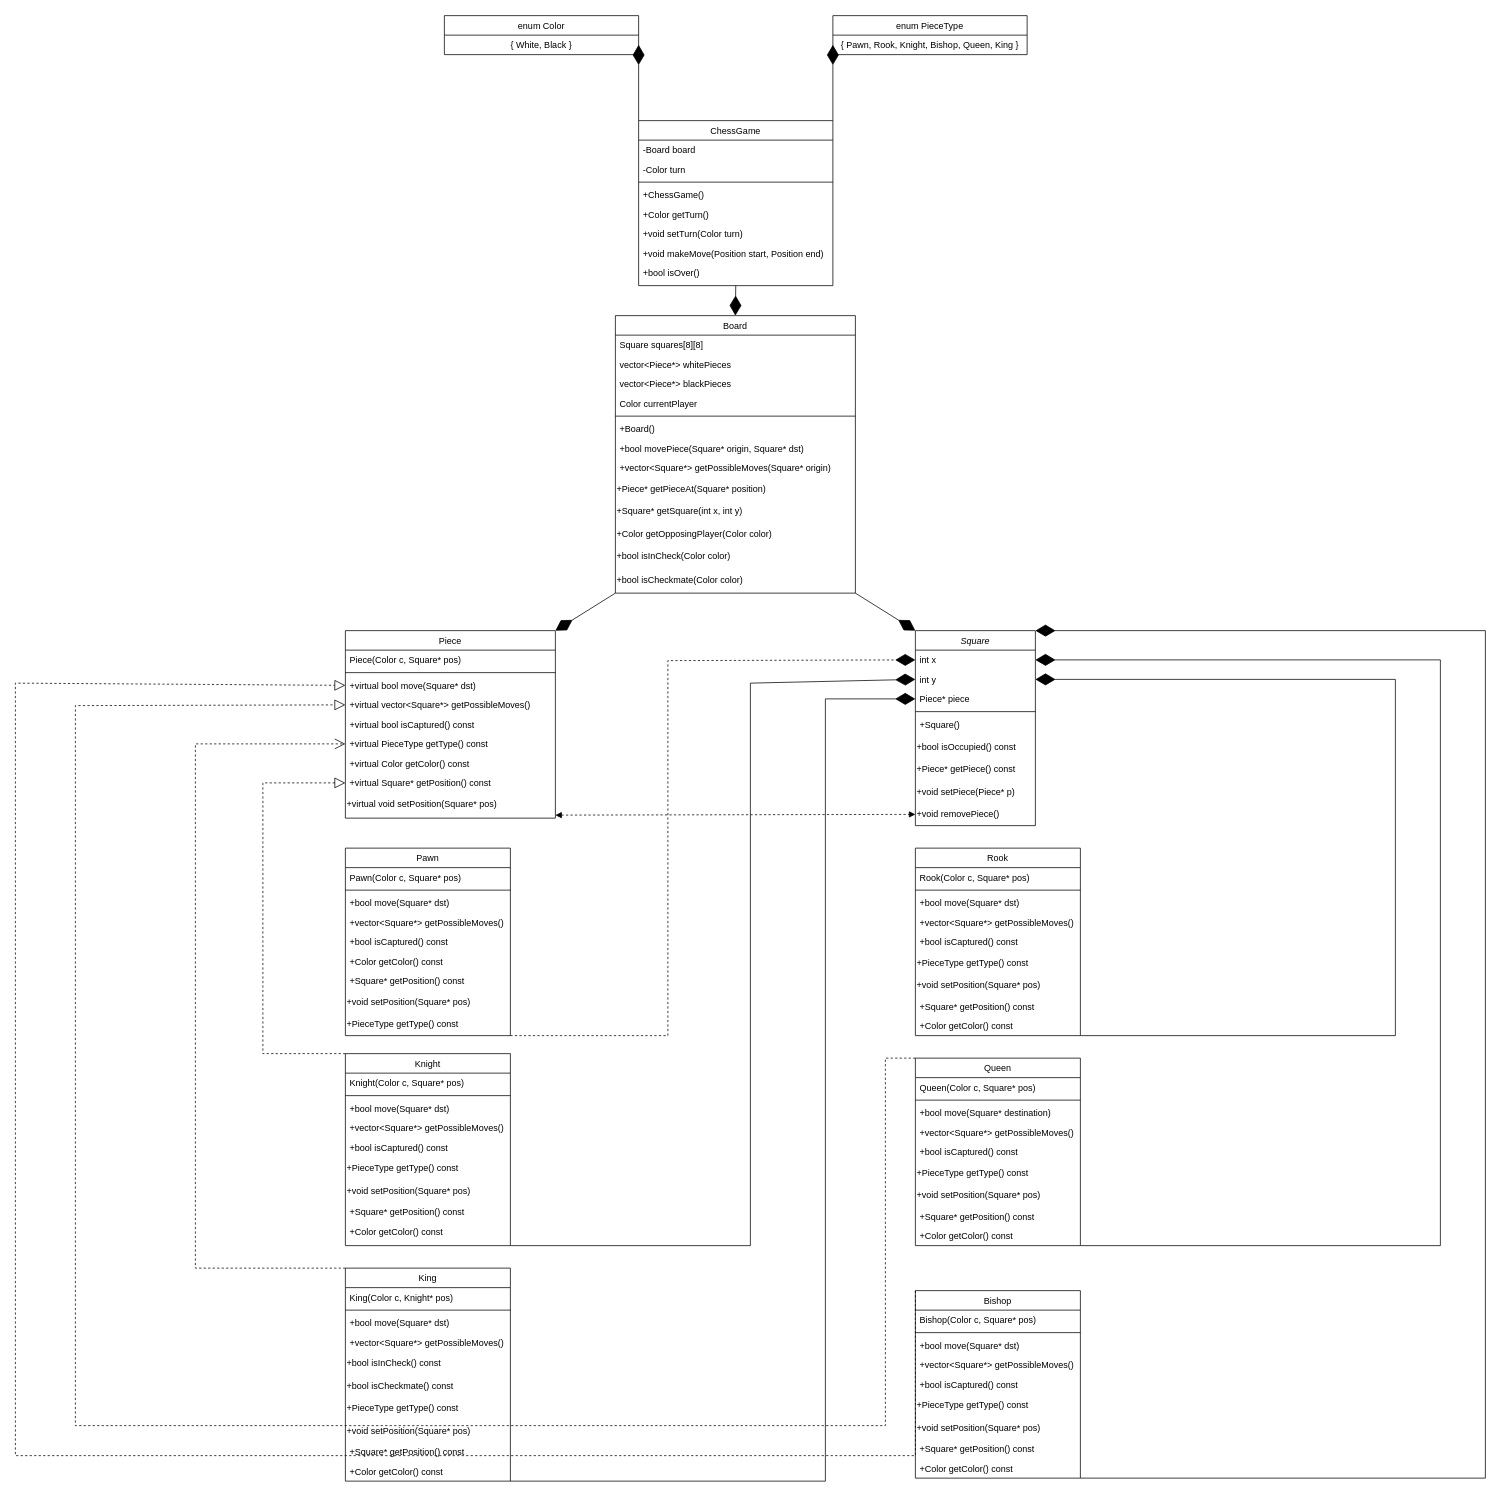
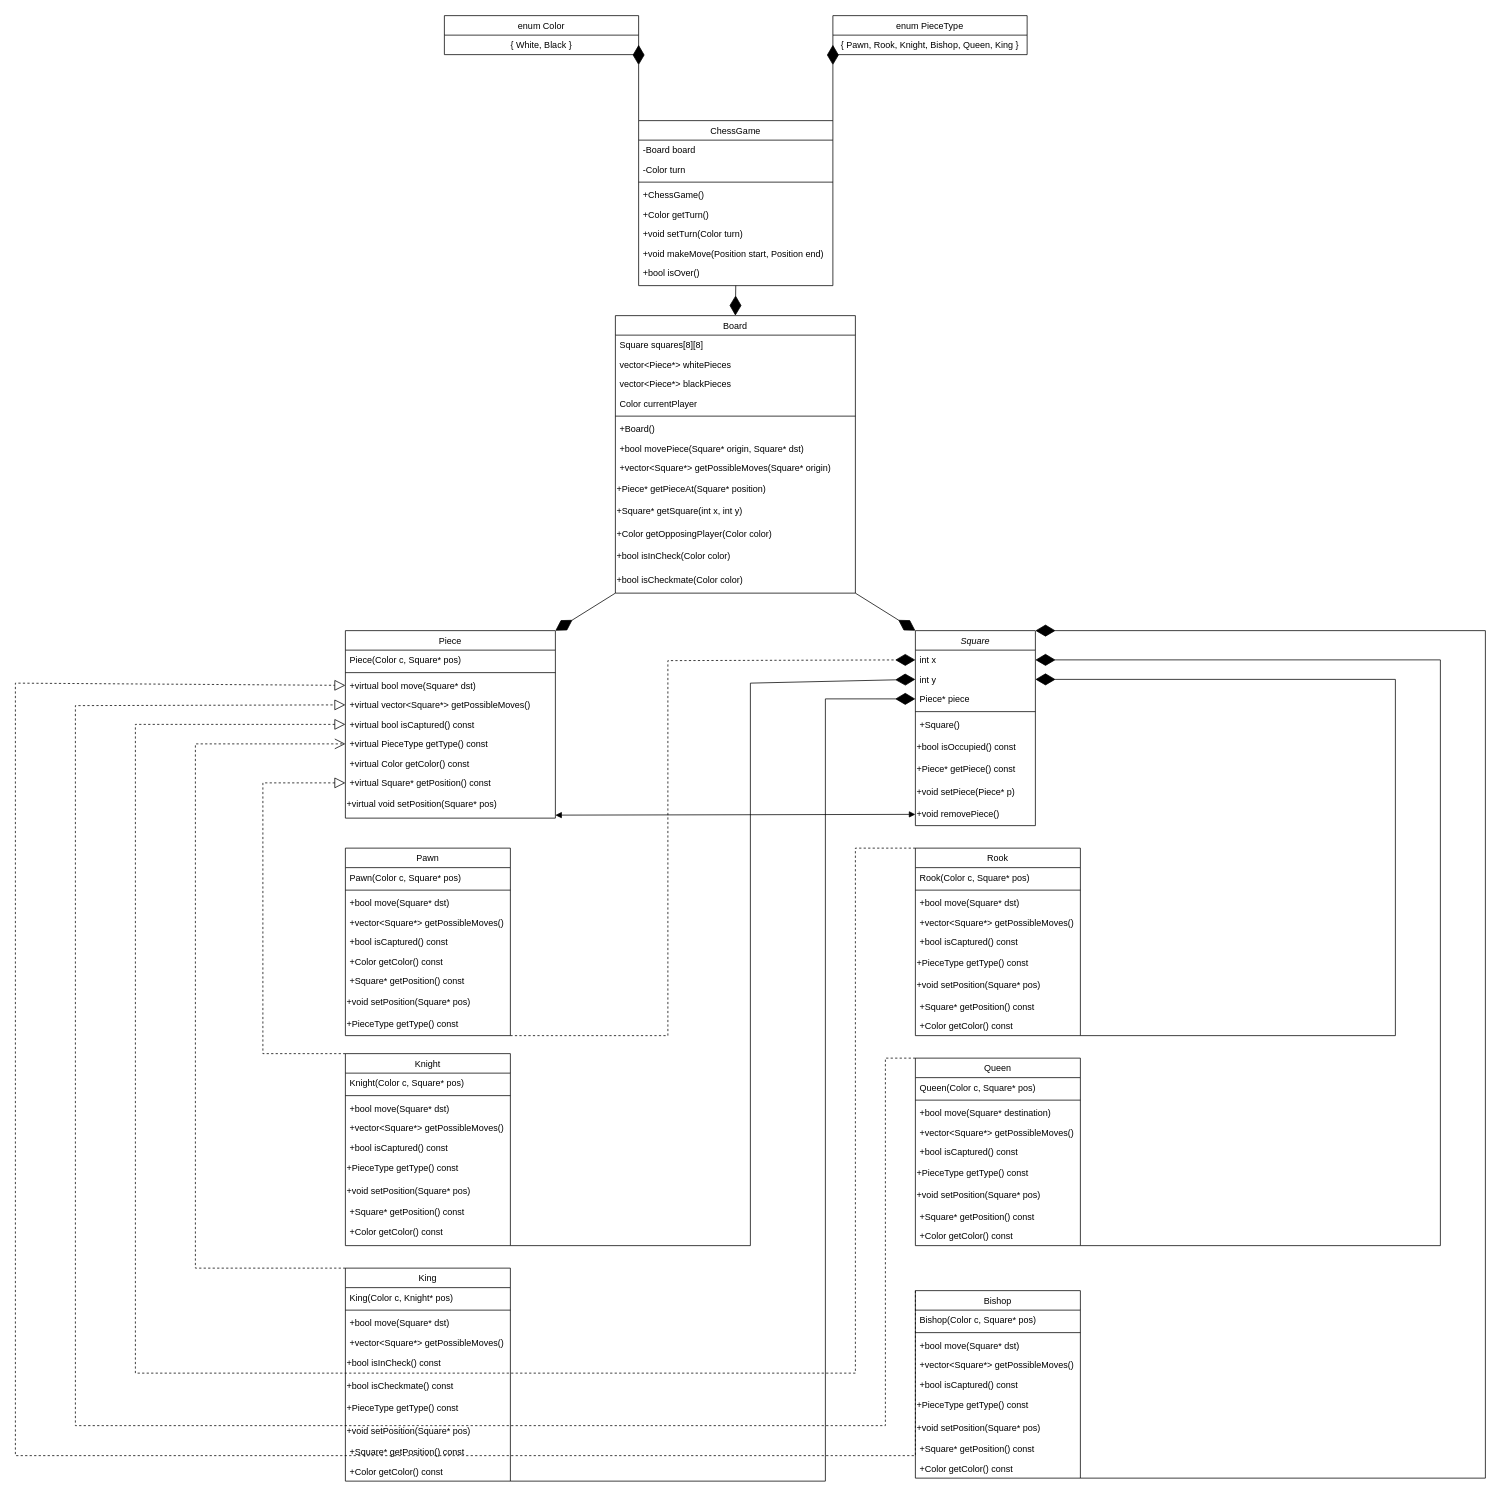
edge "+virtual void setPosition(Square* pos)" -- "+void removePiece()": style dashed -> solid
edge "Rook" -> "+virtual bool isCaptured() const": added
